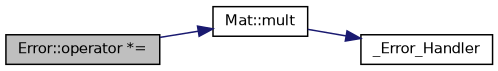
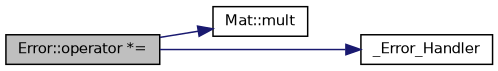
edge "Mat::mult" -> "_Error_Handler": now "Error::operator *=" -> "_Error_Handler"
